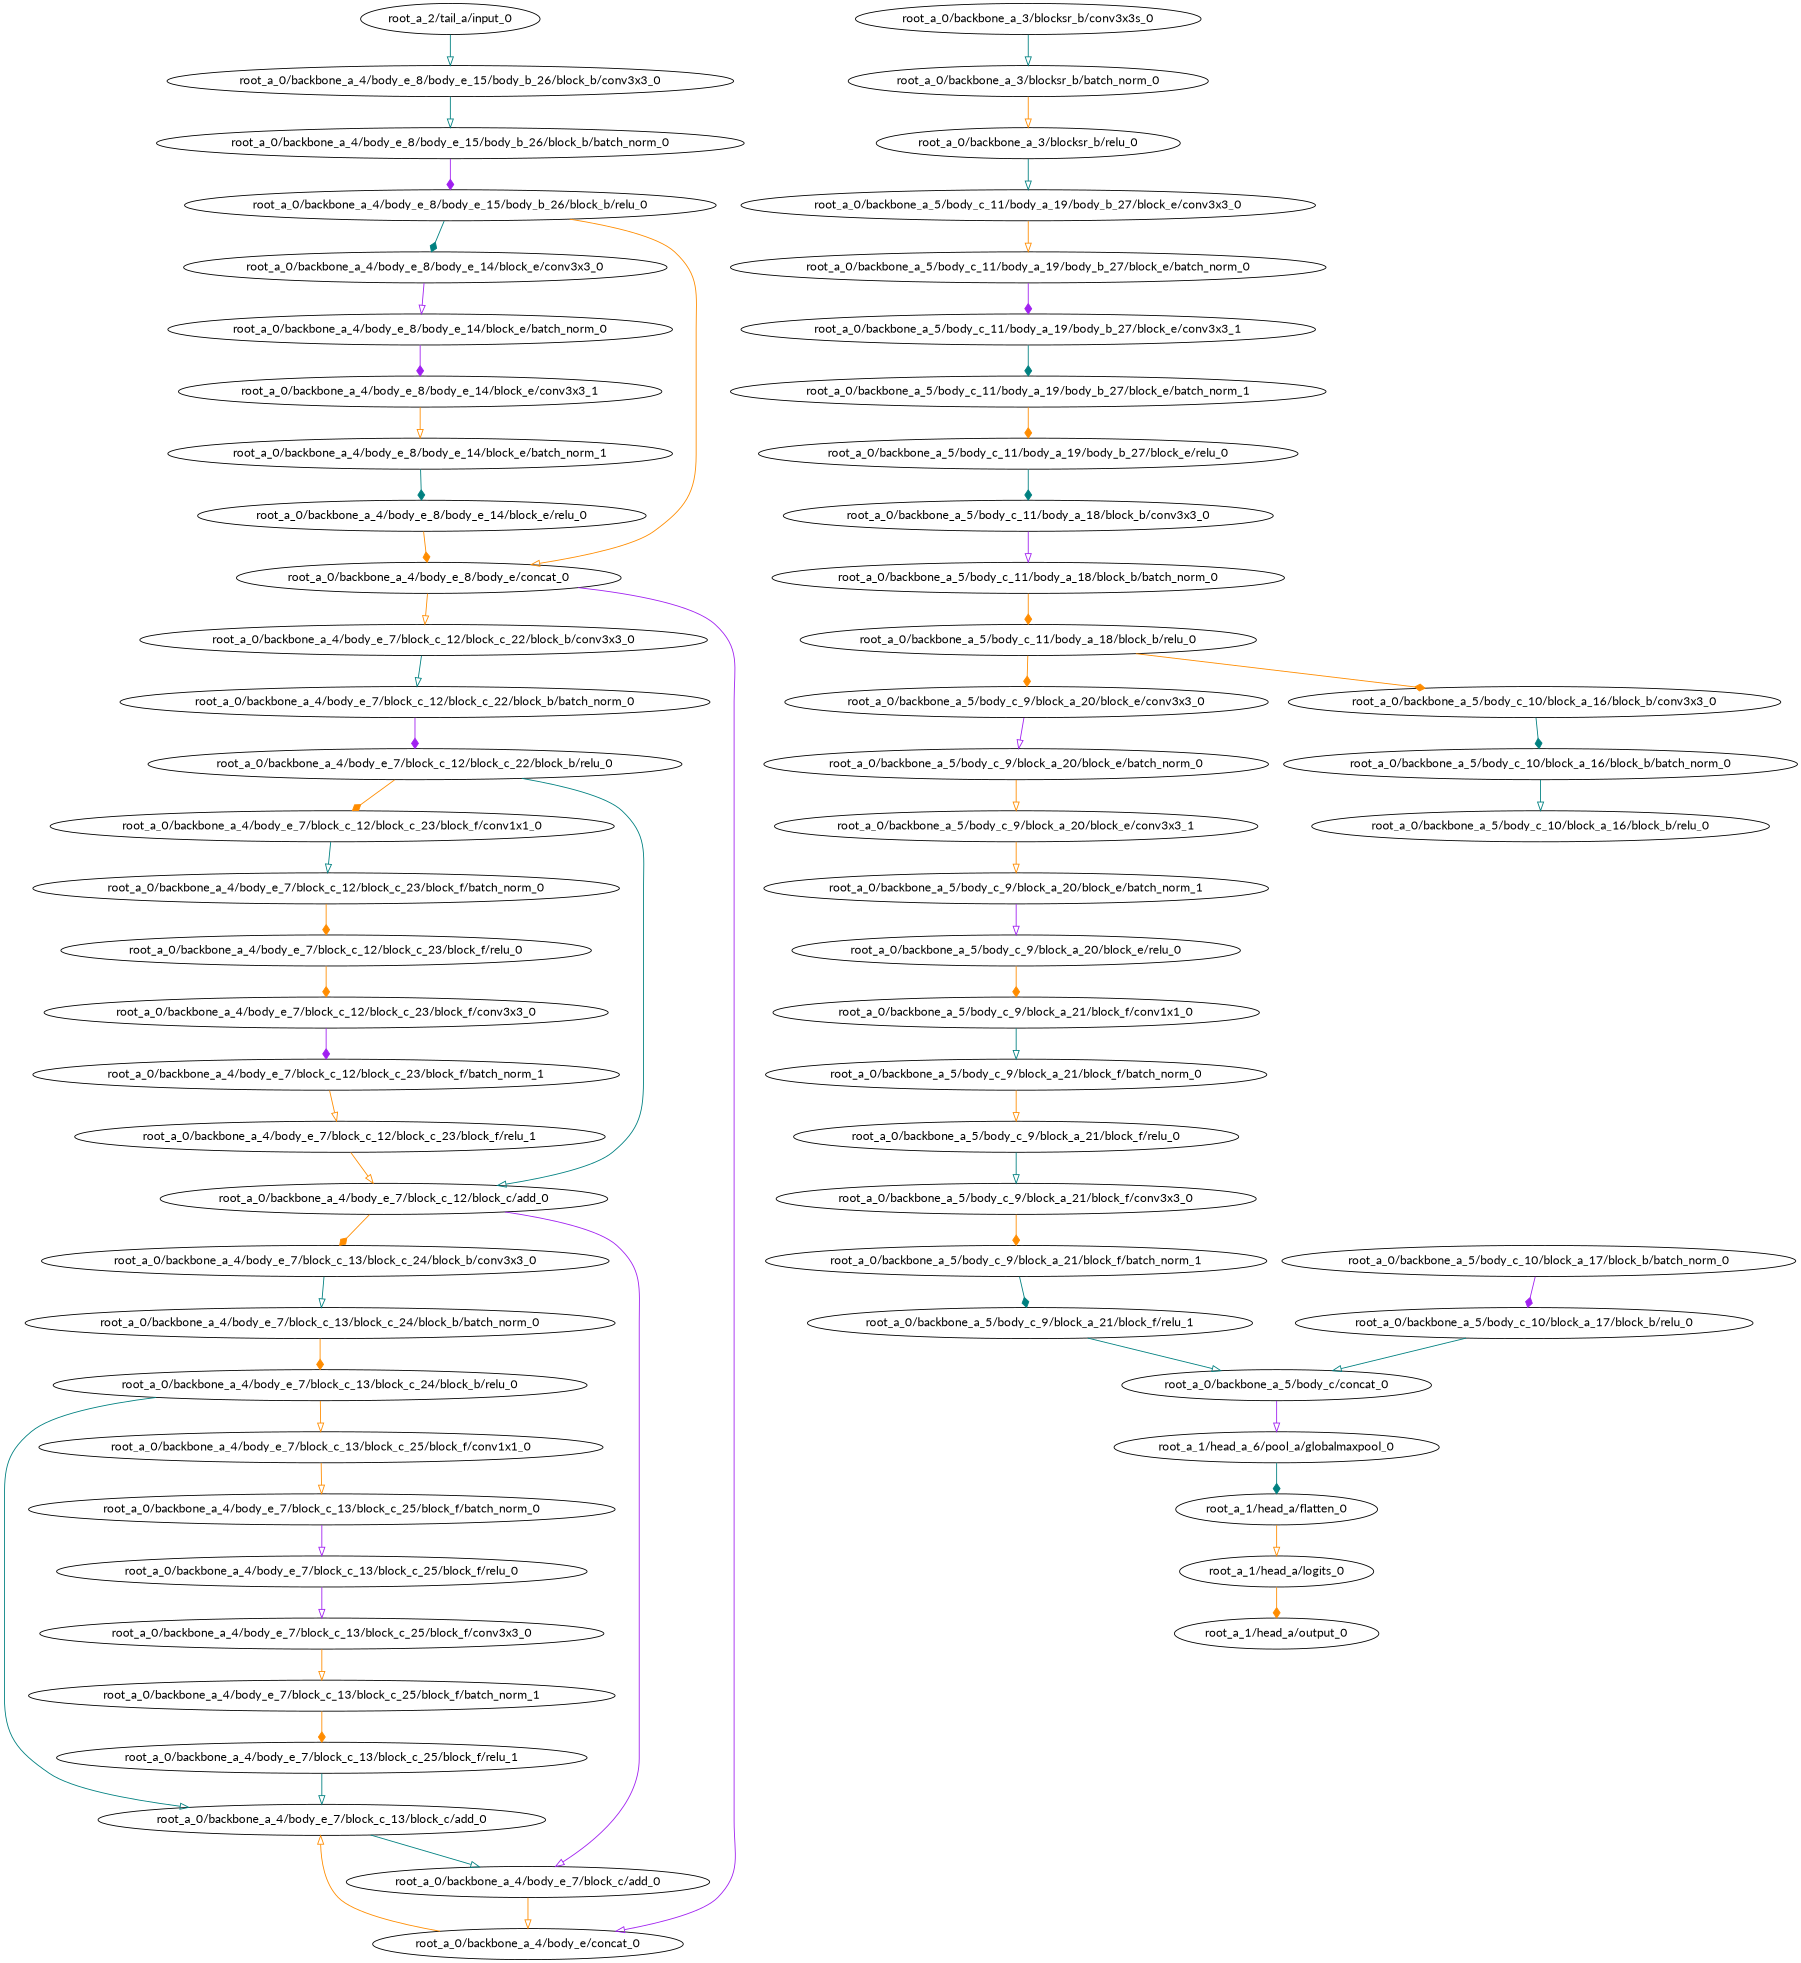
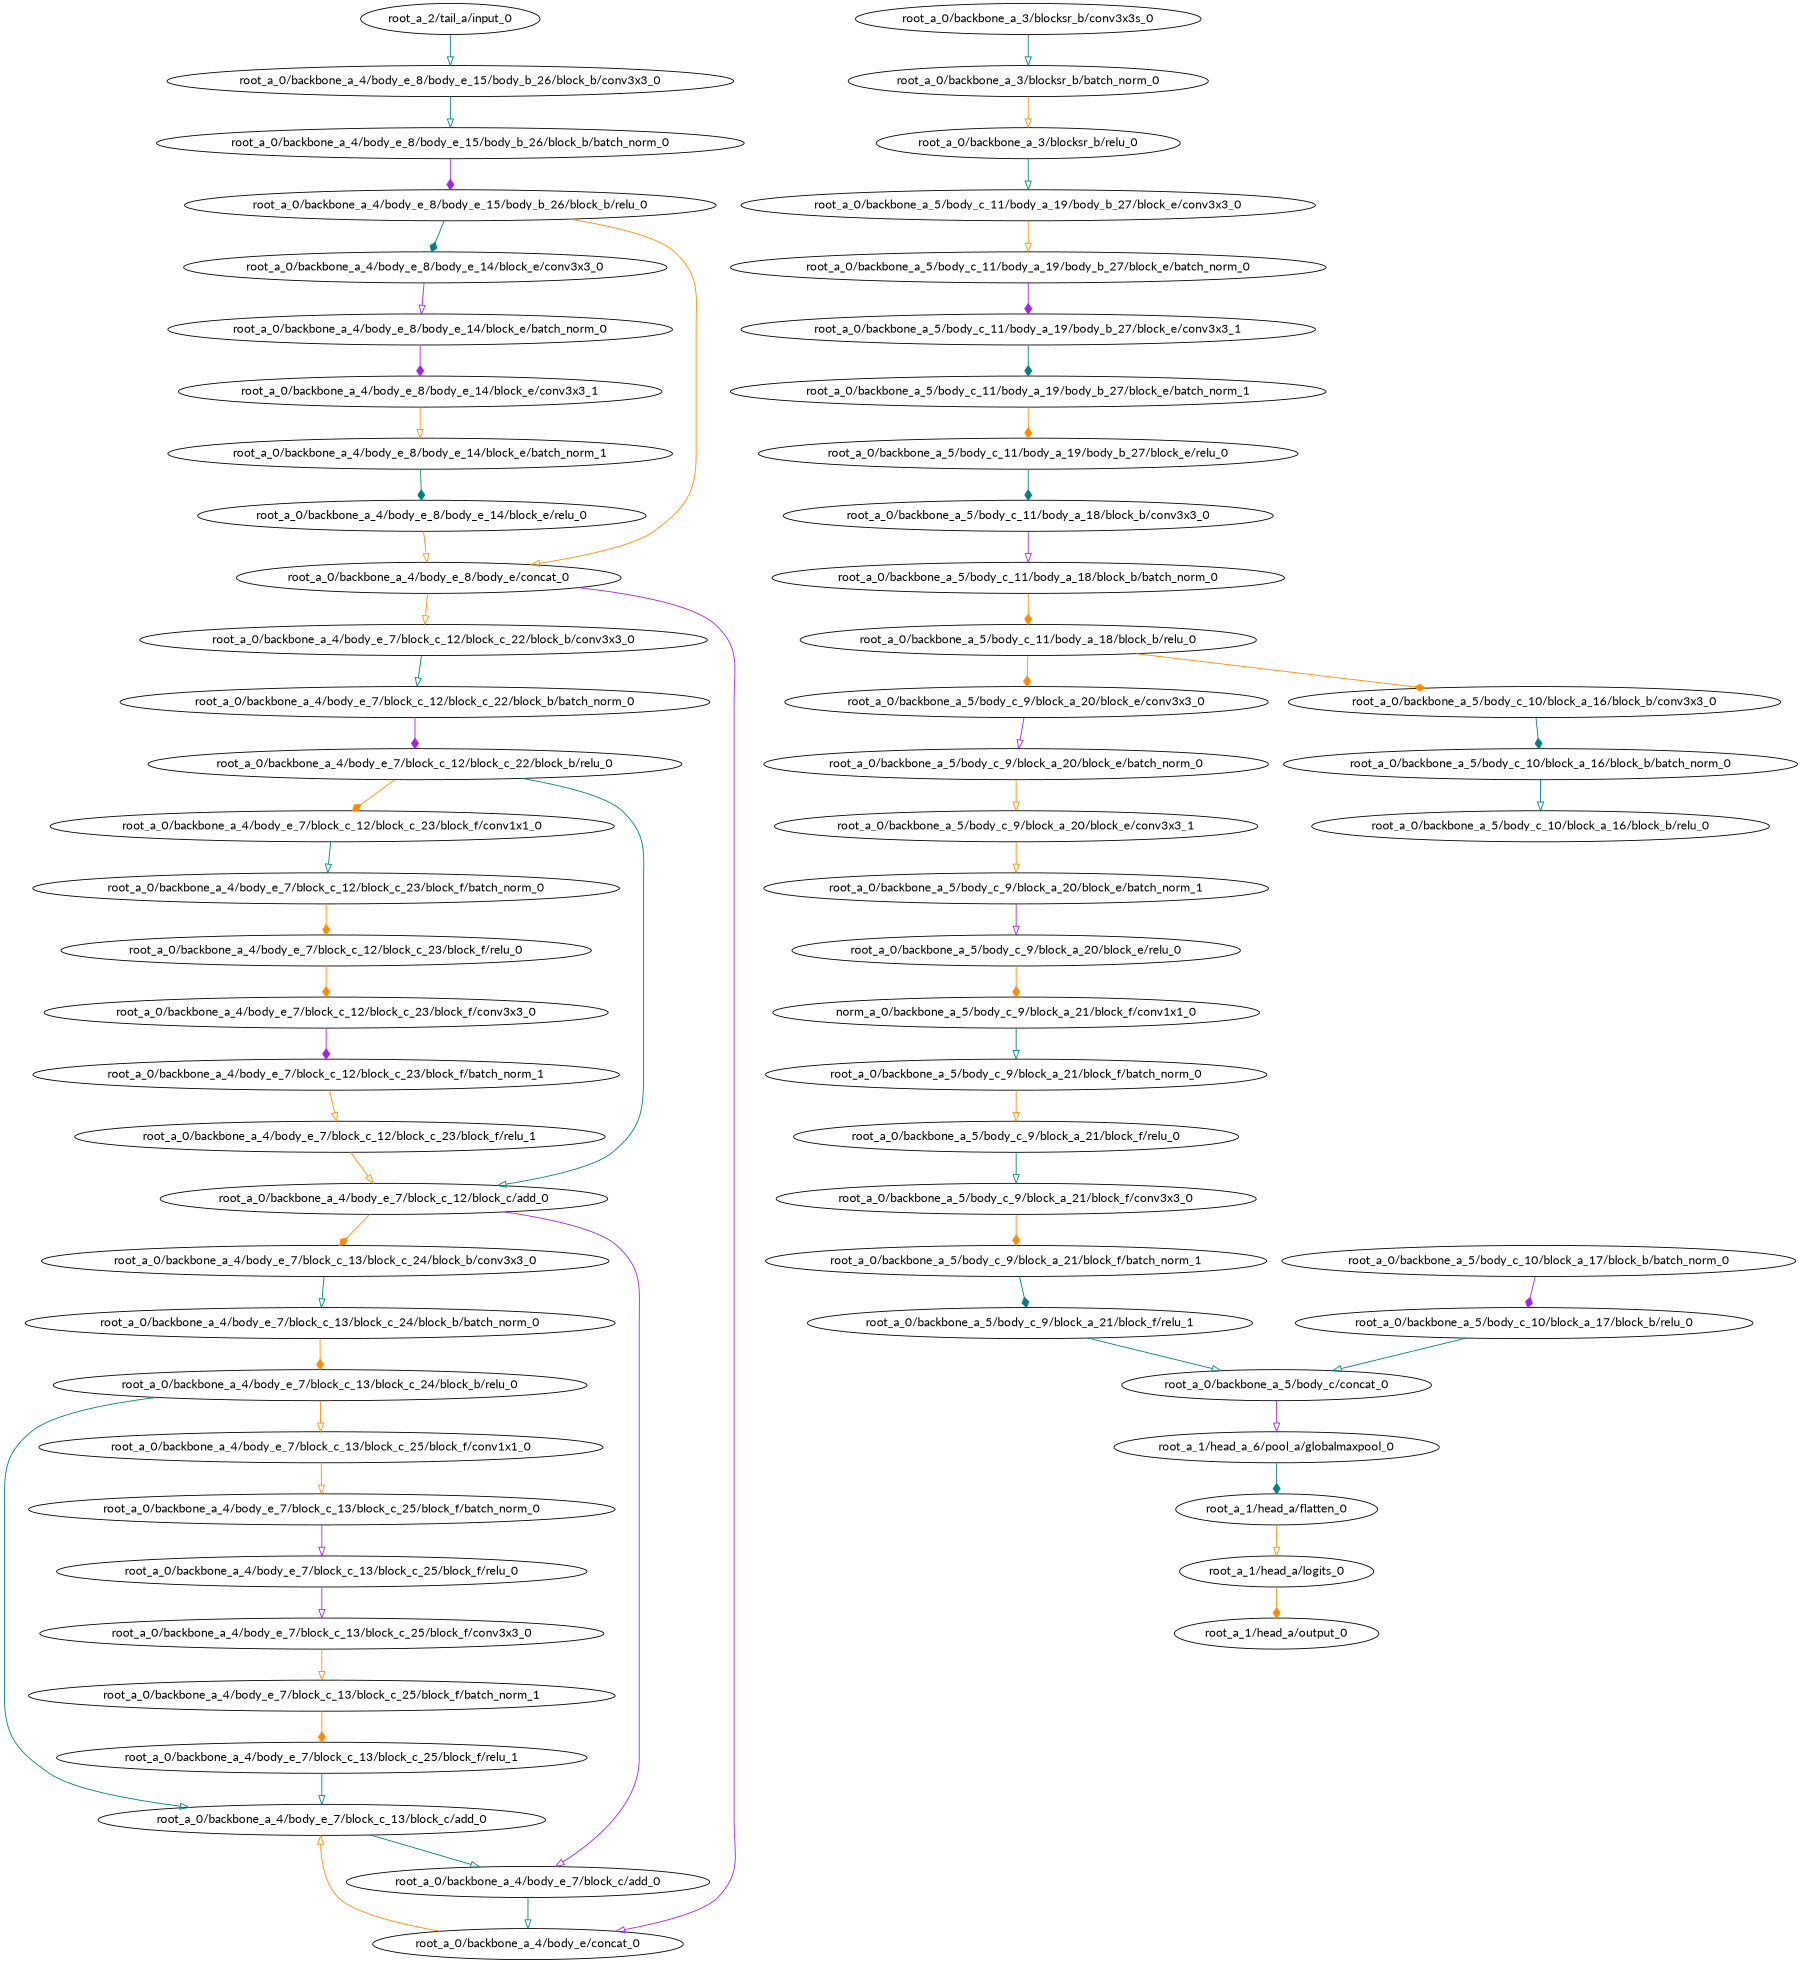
edge "root_a_0/backbone_a_4/body_e_8/body_e_14/block_e/relu_0" -> "root_a_0/backbone_a_4/body_e_8/body_e/concat_0": arrowhead diamond -> onormal
node "root_a_0/backbone_a_5/body_c_9/block_a_21/block_f/conv1x1_0": label "root_a_0/backbone_a_5/body_c_9/block_a_21/block_f/conv1x1_0" -> "norm_a_0/backbone_a_5/body_c_9/block_a_21/block_f/conv1x1_0"
edge "root_a_0/backbone_a_4/body_e_7/block_c/add_0" -> "root_a_0/backbone_a_4/body_e/concat_0": color darkorange -> teal
